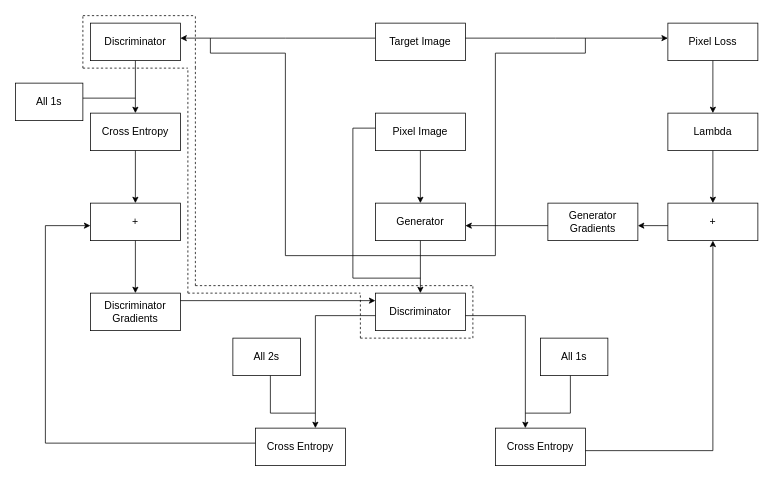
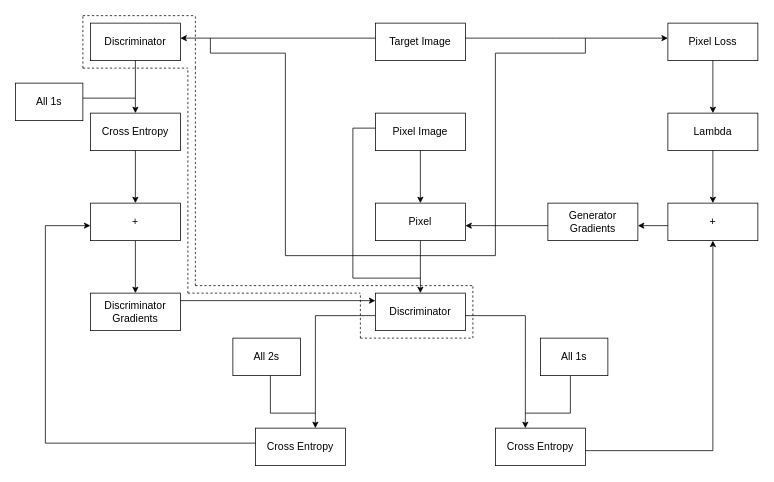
node "Generator": label "Generator" -> "Pixel"
